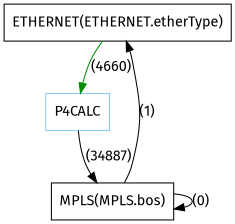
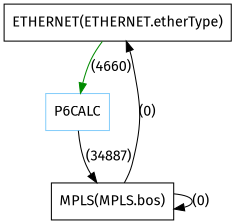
node "P4CALC": label "P4CALC" -> "P6CALC"
edge "MPLS(MPLS.bos)" -> "ETHERNET(ETHERNET.etherType)": label "(1)" -> "(0)"
